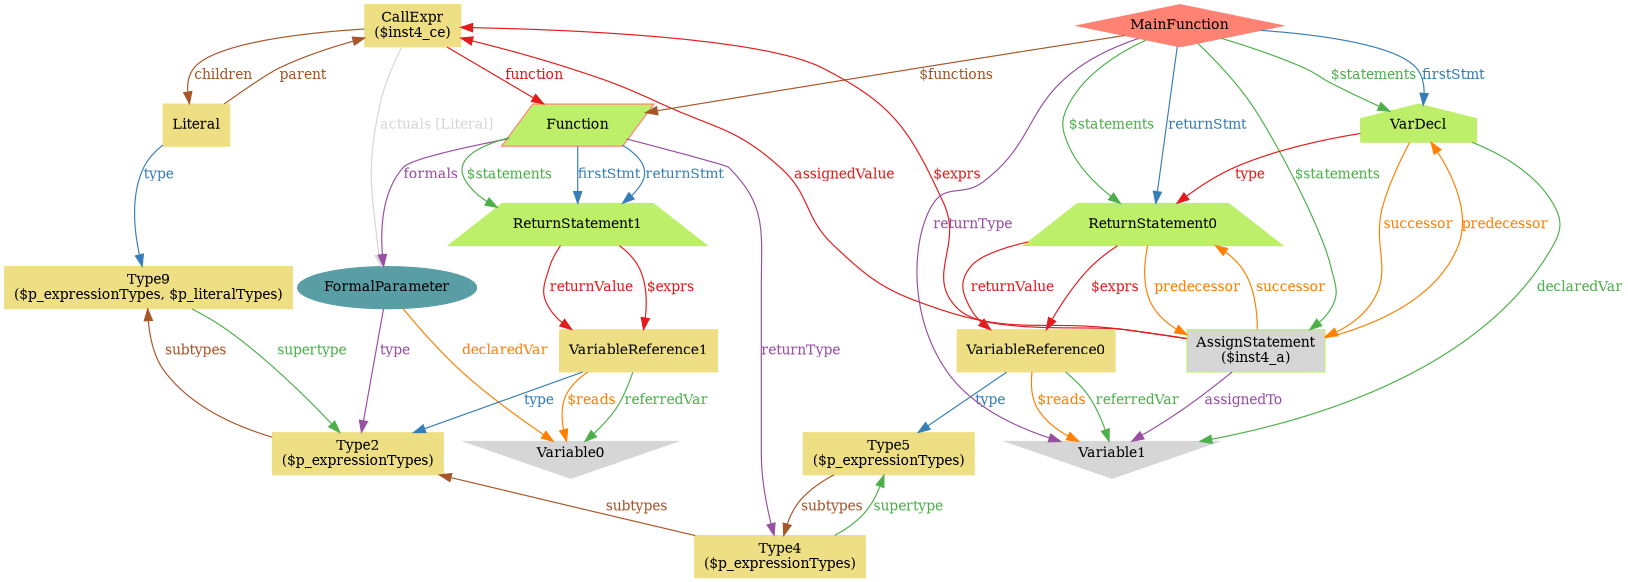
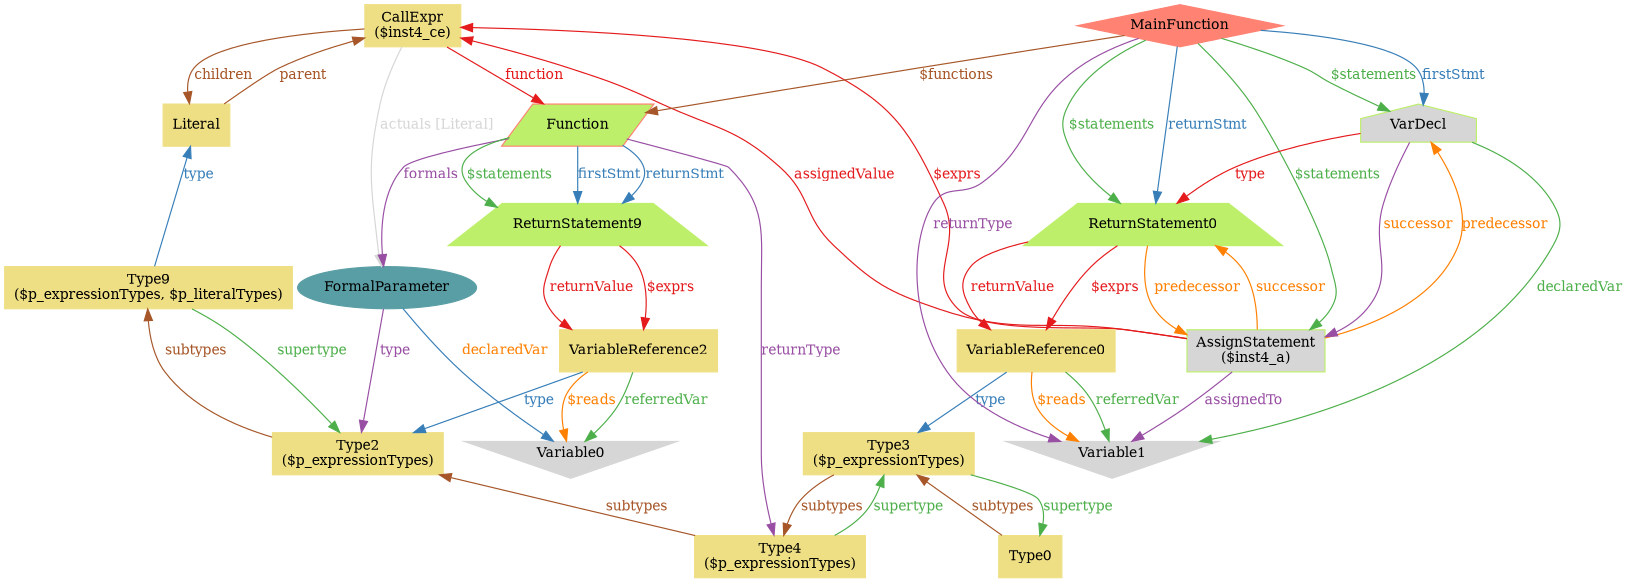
node "VarDecl": fillcolor #bdef6b -> #d6d6d6
edge "Literal" -> "Type9 ($p_expressionTypes, $p_literalTypes)": reversed
node "ReturnStatement1": label "ReturnStatement1" -> "ReturnStatement9"
edge "VarDecl" -> "AssignStatement ($inst4_a)": color #ff7f00 -> #984ea3
node "VariableReference1": label "VariableReference1" -> "VariableReference2"
edge "FormalParameter" -> "Variable0": color #ff7f00 -> #377eb8
node "Type5 ($p_expressionTypes)": label "Type5 ($p_expressionTypes)" -> "Type3 ($p_expressionTypes)"
node "Type0": added
